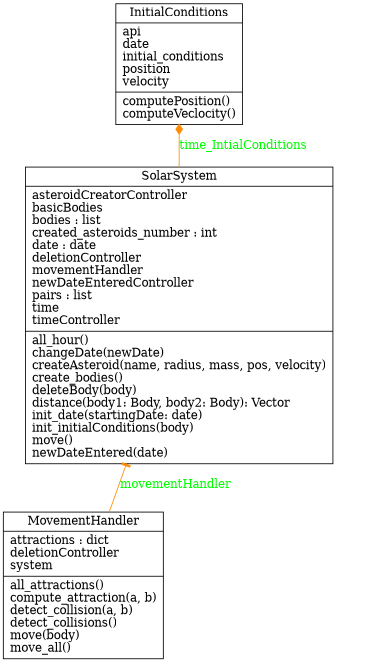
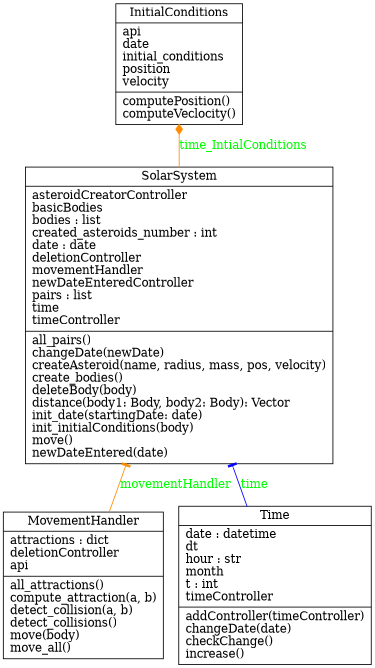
node "SolarSystem": text "all_hour()" -> "all_pairs()"
node "MovementHandler": text "system" -> "api"
node "Time": added
